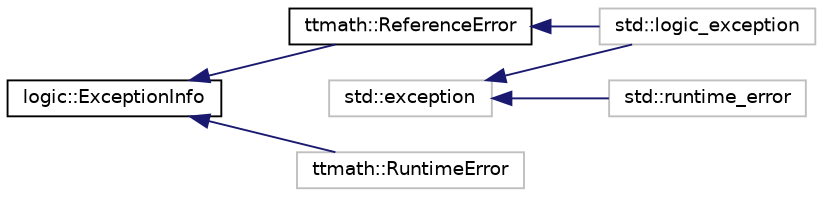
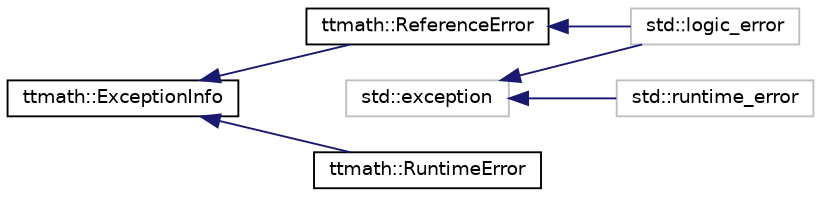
node "std::logic_exception": label "std::logic_exception" -> "std::logic_error"
node "logic::ExceptionInfo": label "logic::ExceptionInfo" -> "ttmath::ExceptionInfo"
node "ttmath::RuntimeError": color grey75 -> black
